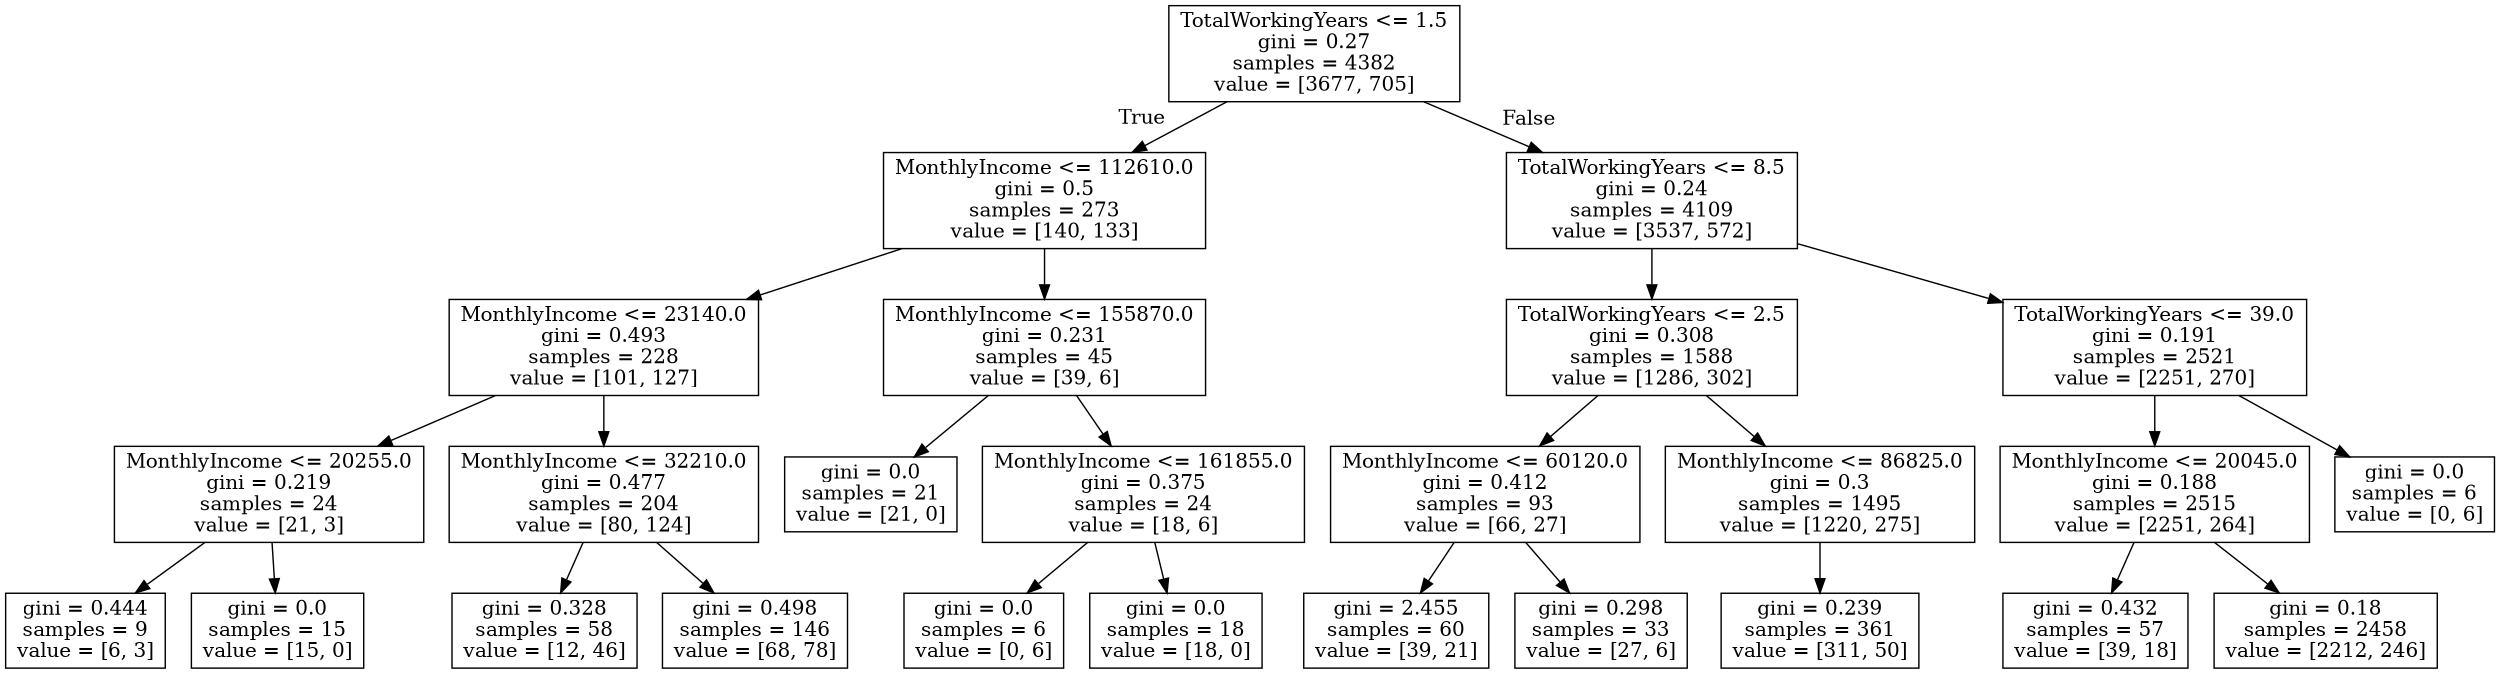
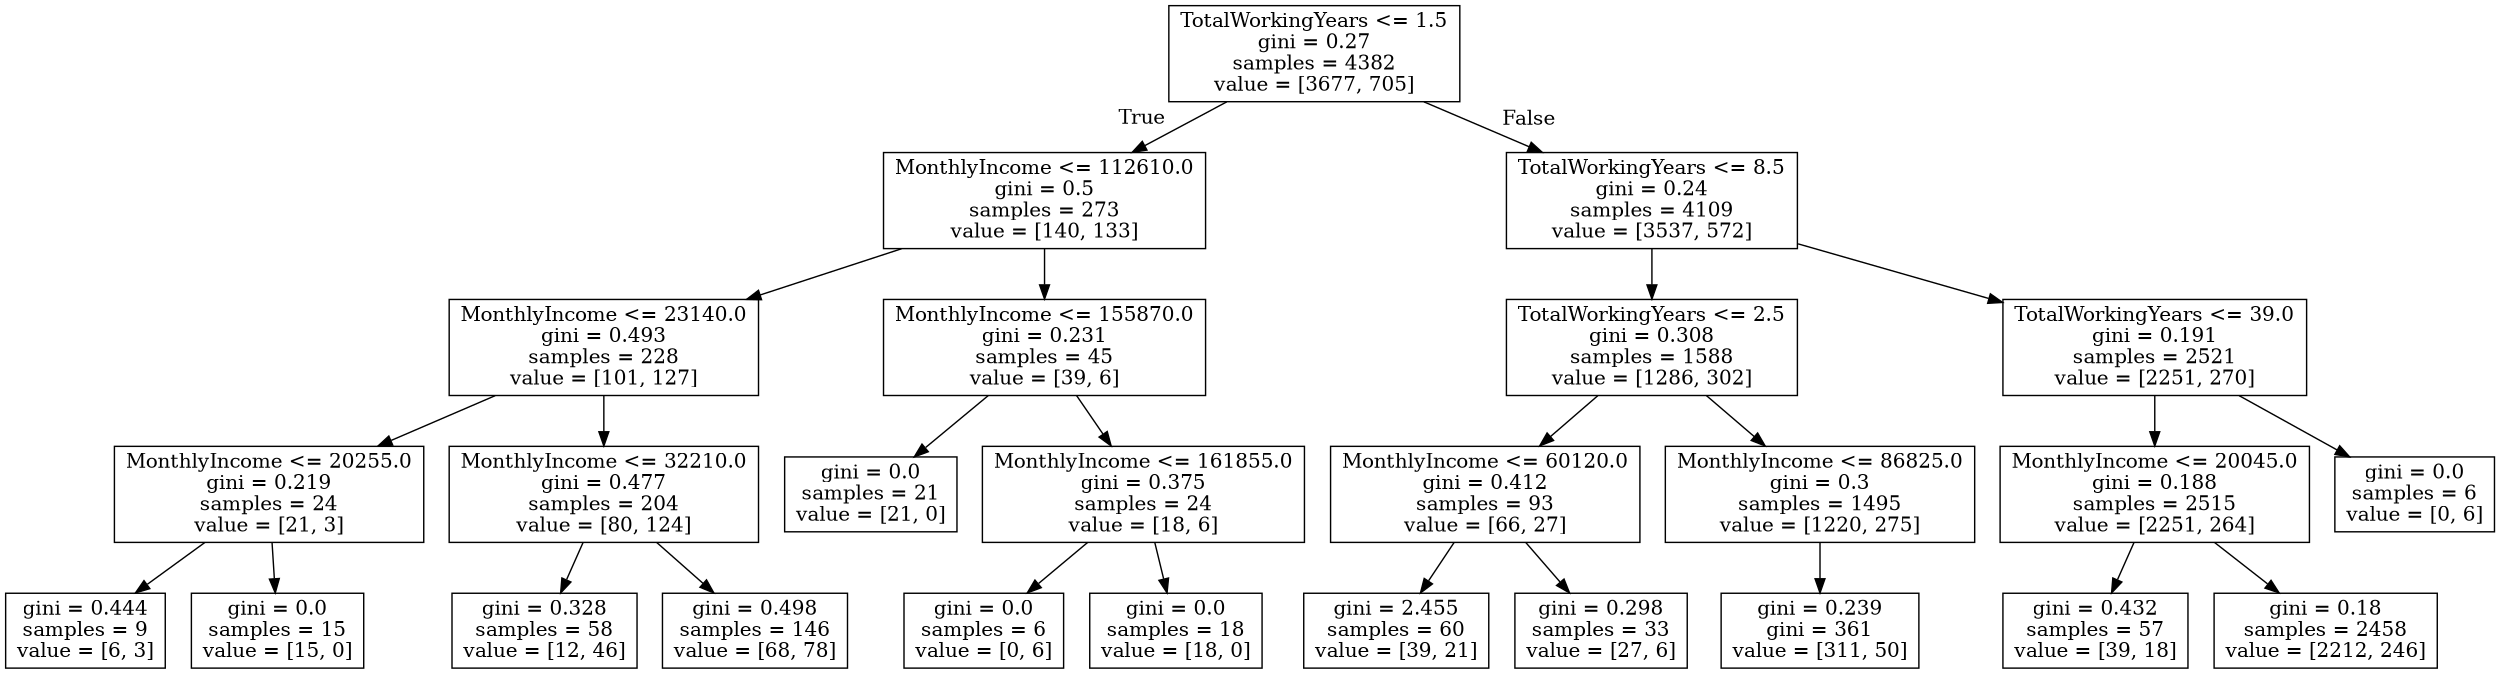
node "gini = 0.239 samples = 361 value = [311, 50]": label "gini = 0.239 samples = 361 value = [311, 50]" -> "gini = 0.239 gini = 361 value = [311, 50]"
